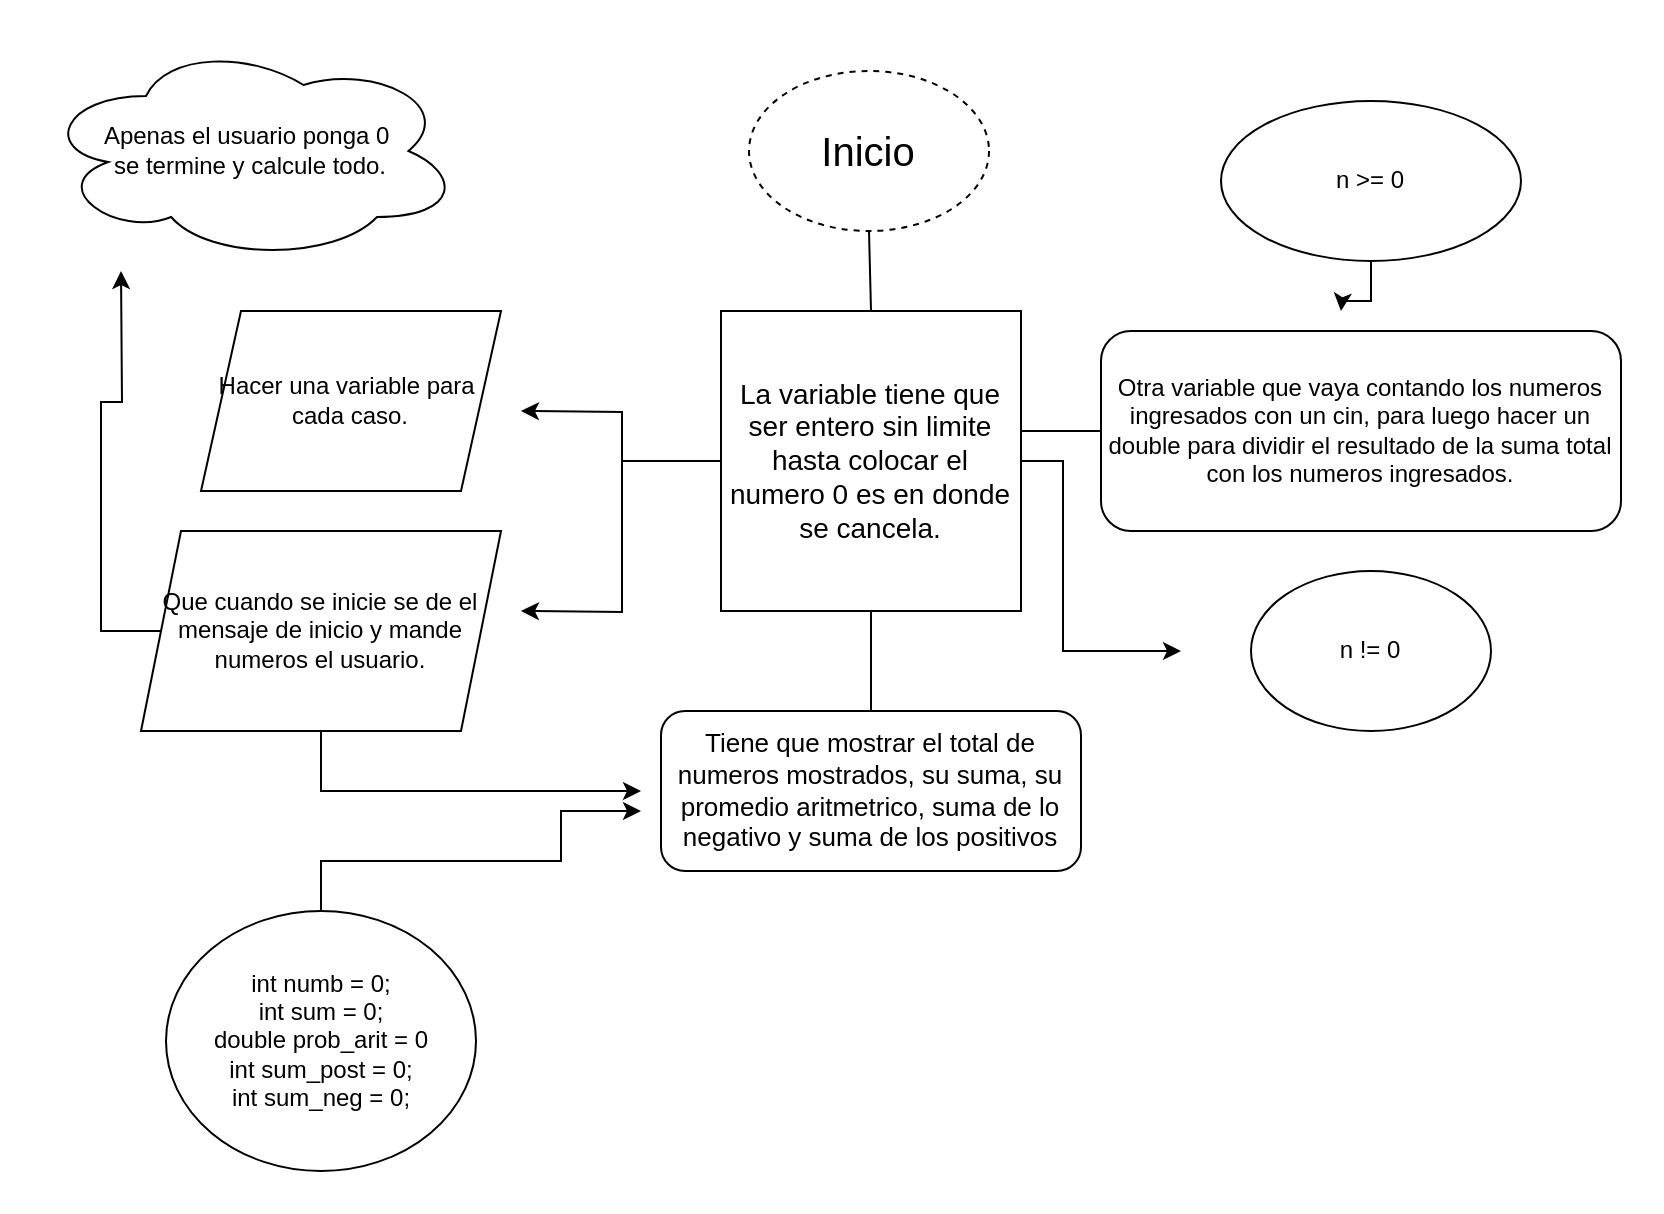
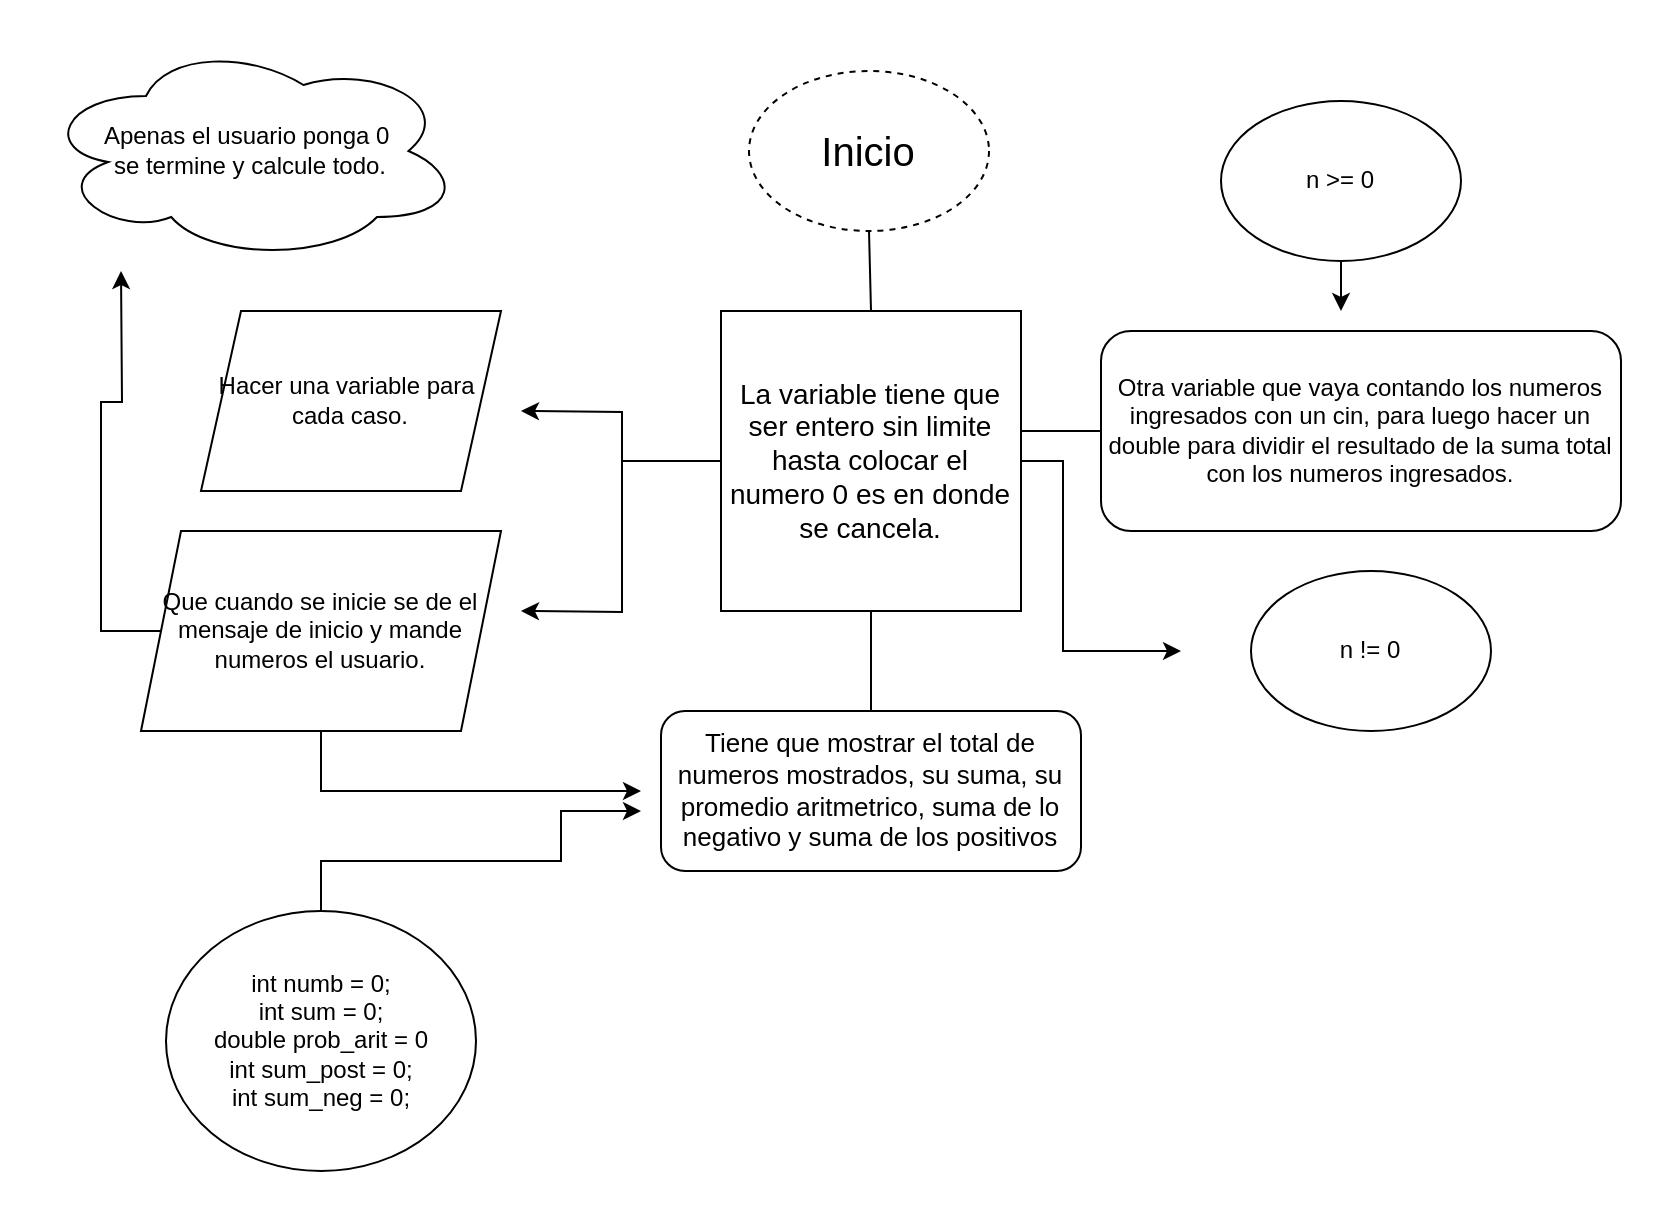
node "n >= 0": size 300x160 -> 240x160
